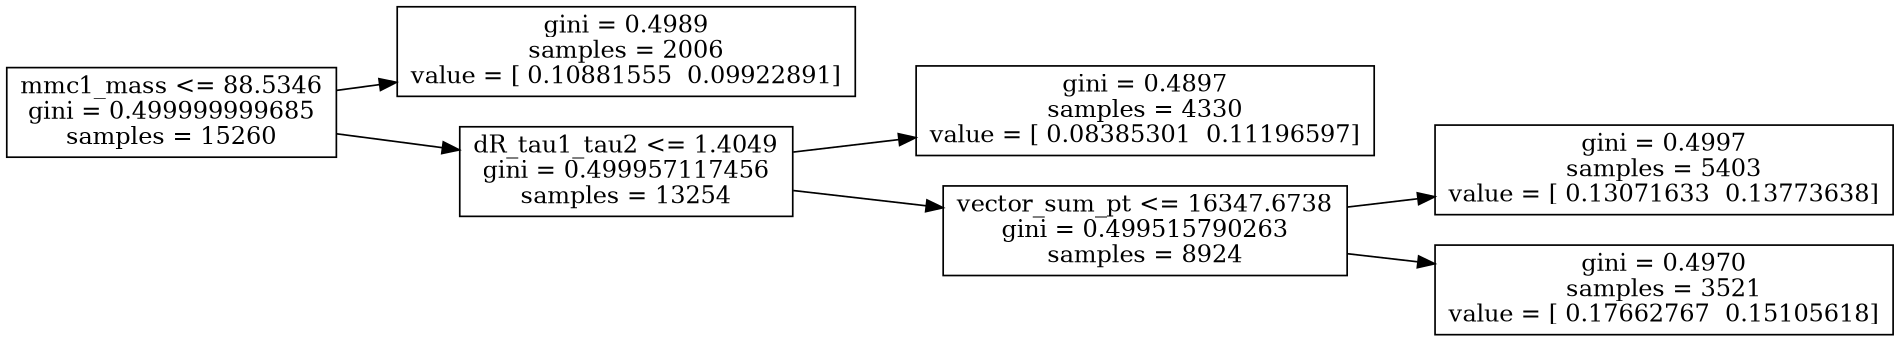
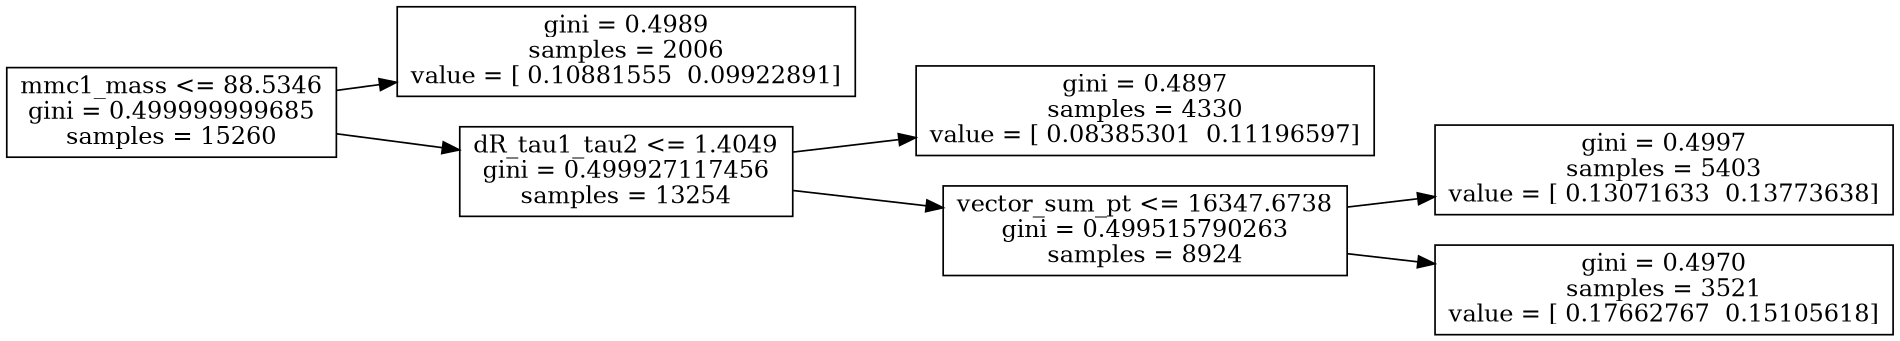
node "dR_tau1_tau2 <= 1.4049 gini = 0.499957117456 samples = 13254": label "dR_tau1_tau2 <= 1.4049 gini = 0.499957117456 samples = 13254" -> "dR_tau1_tau2 <= 1.4049 gini = 0.499927117456 samples = 13254"
